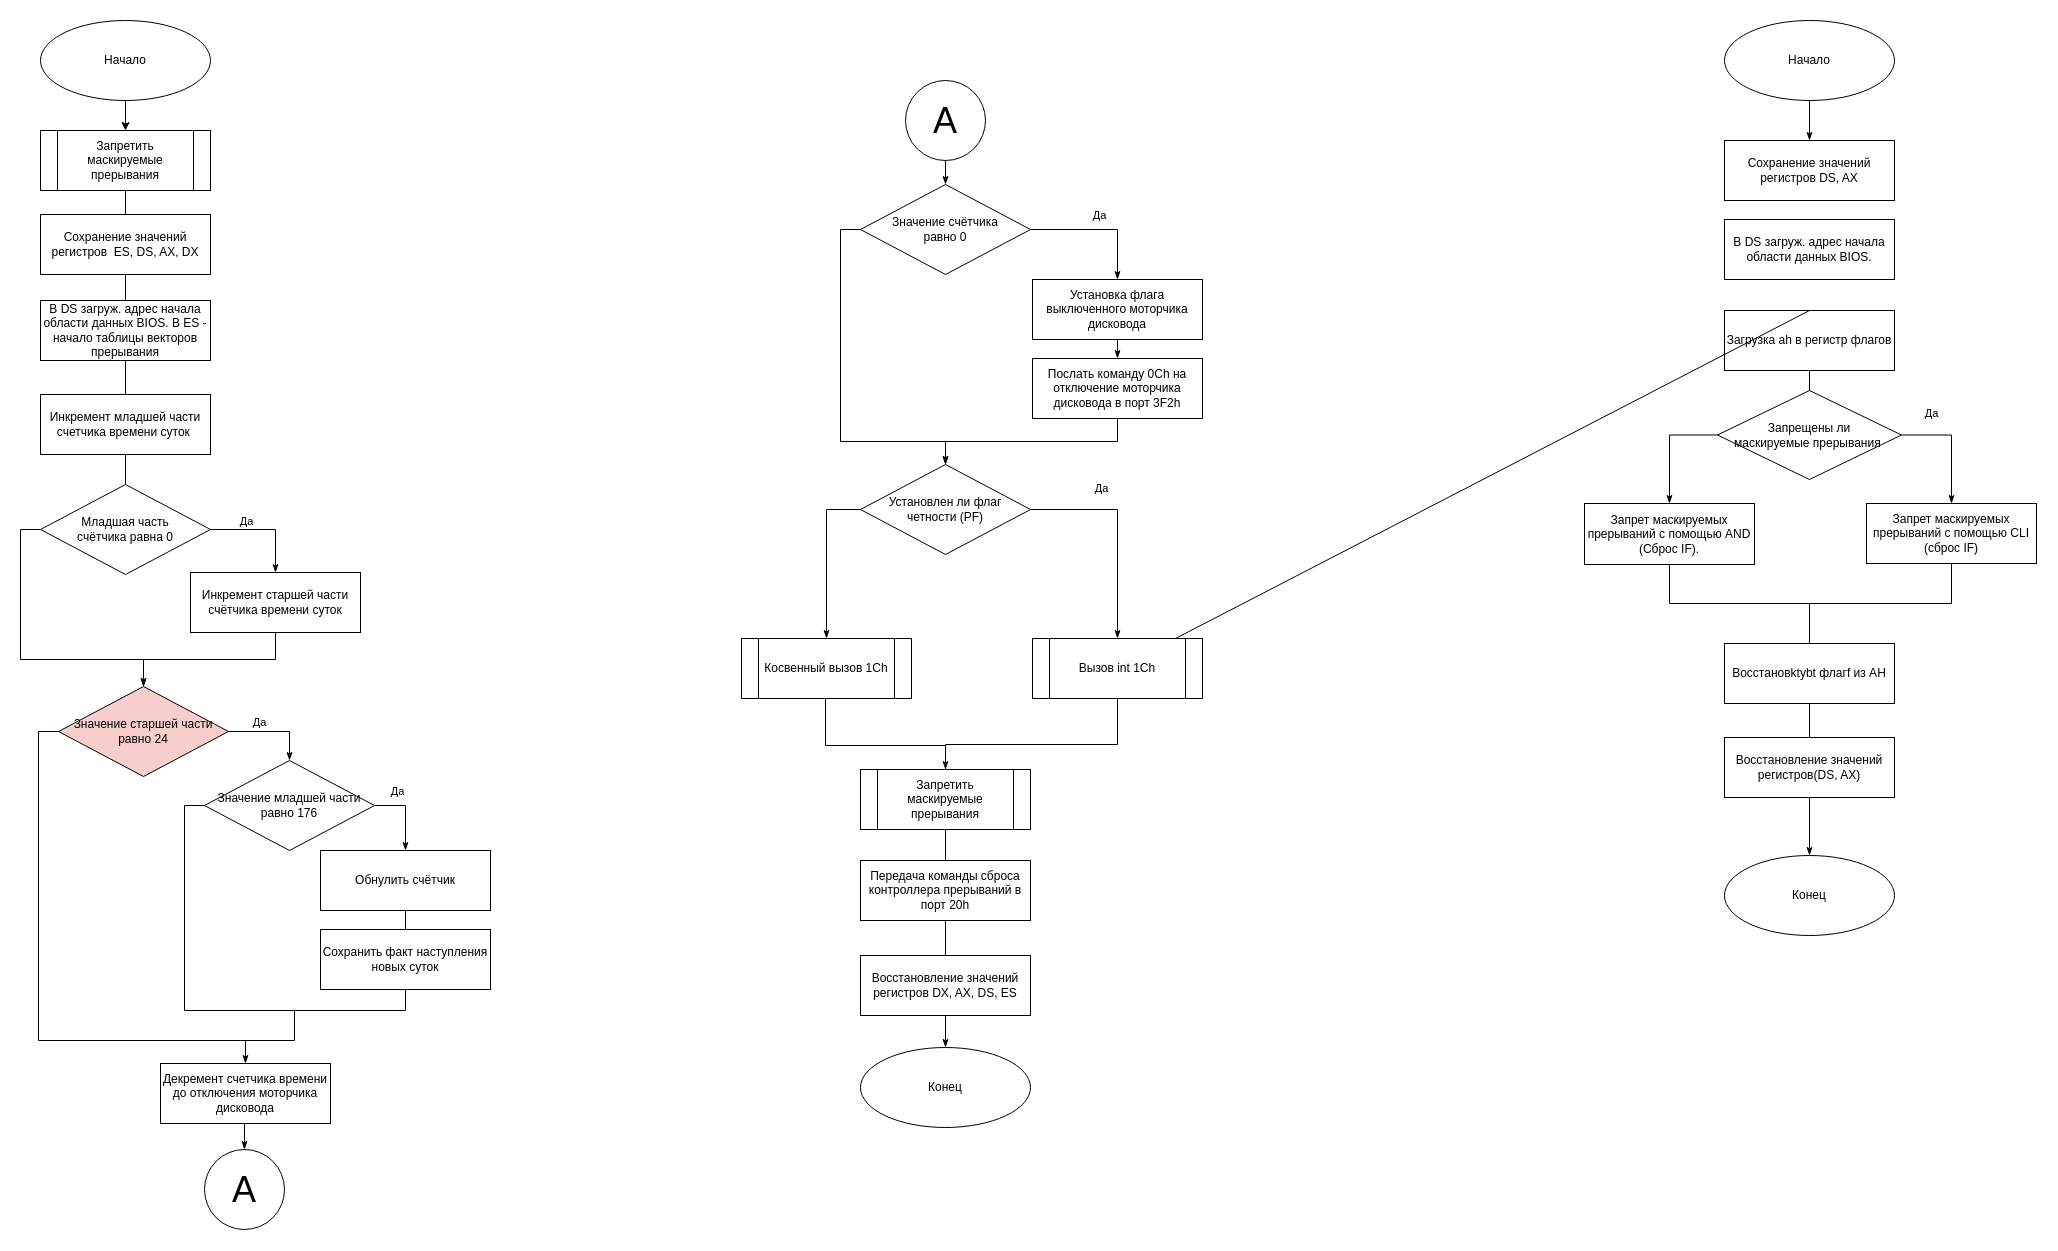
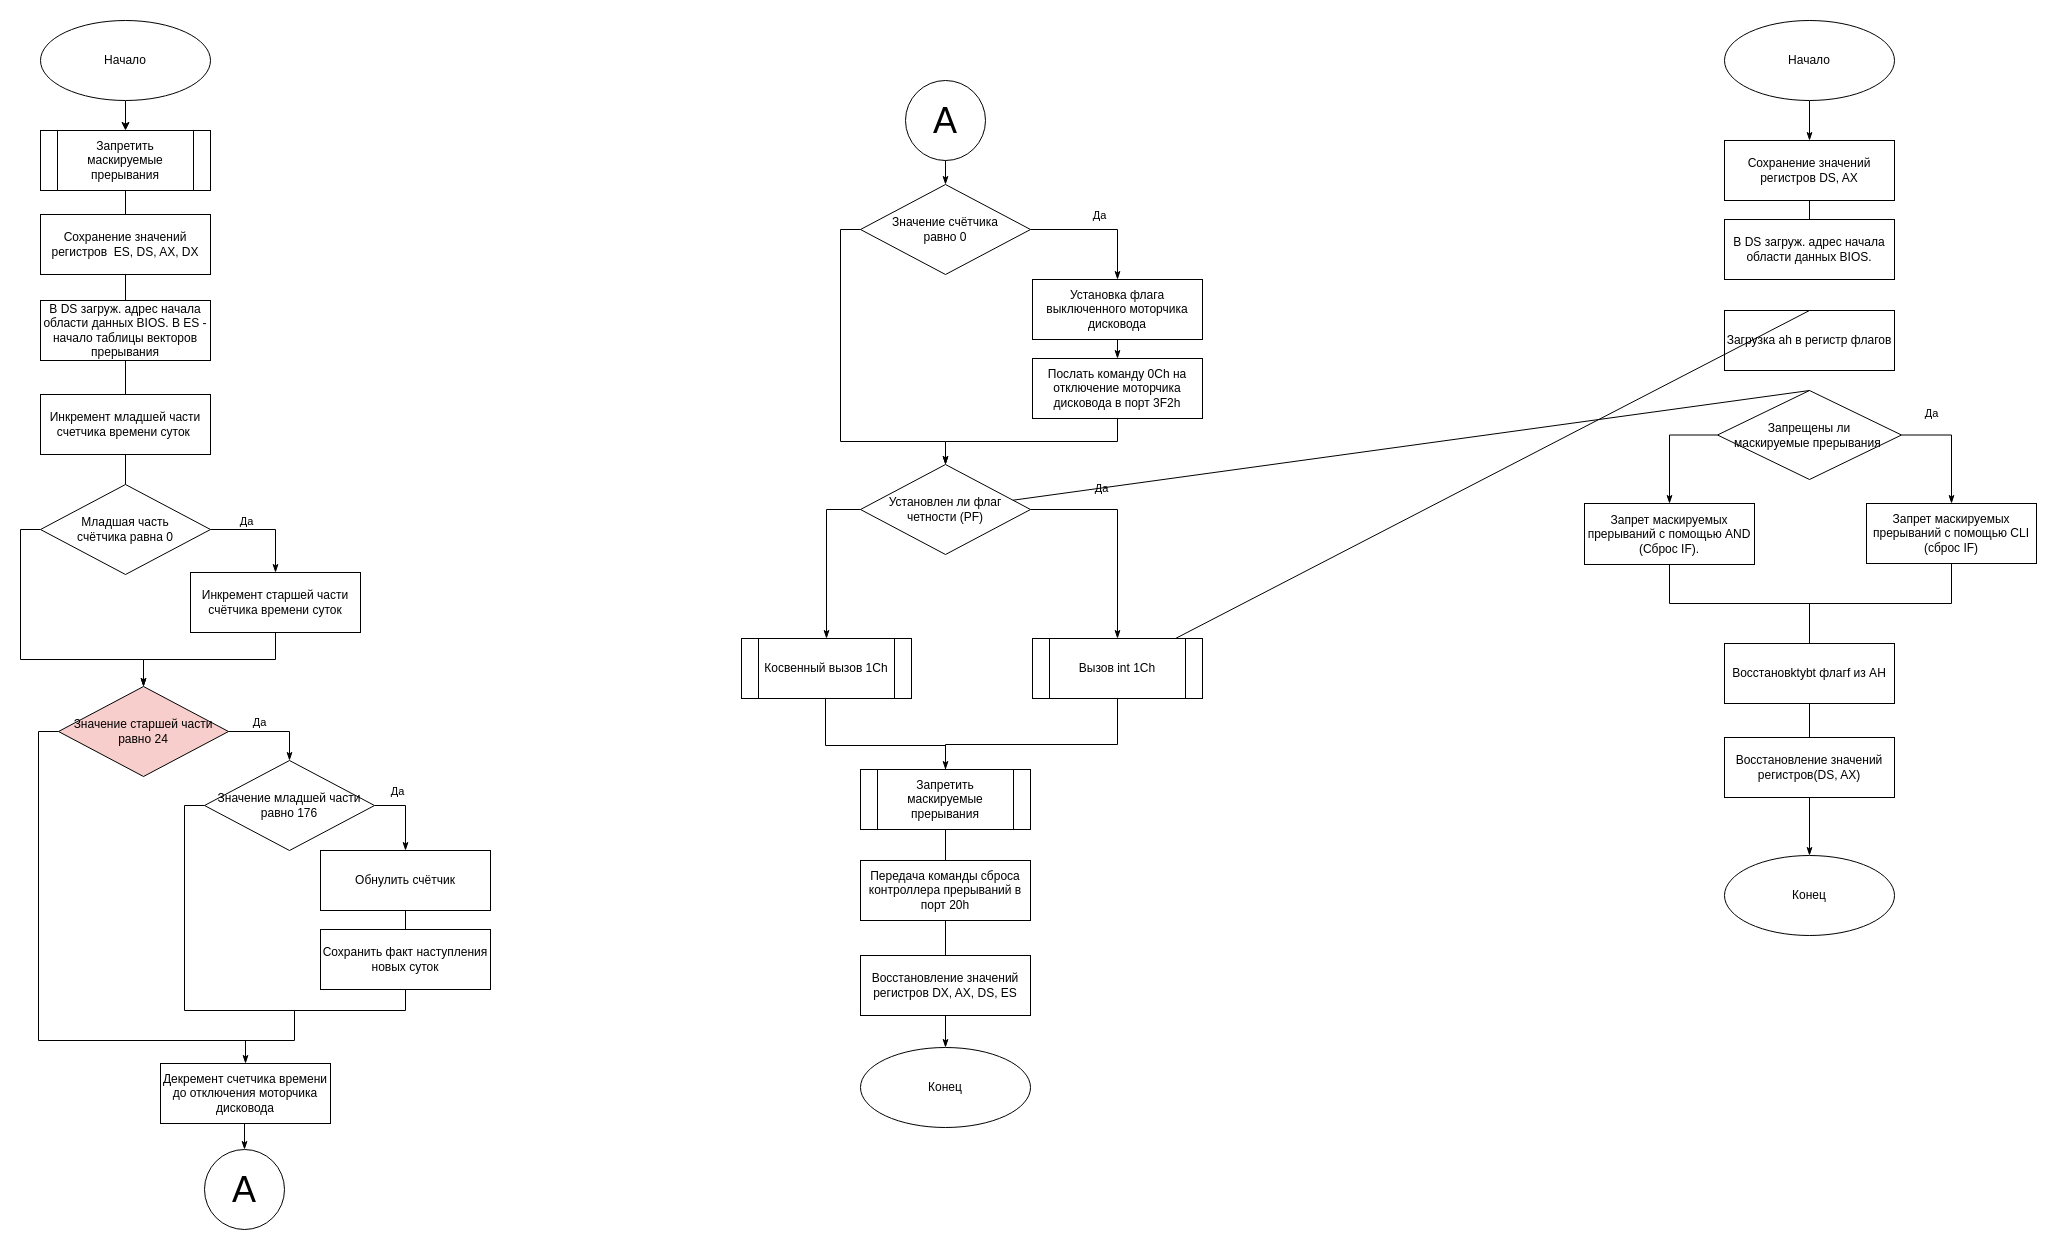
edge "Сохранение значений регистров DS, AX" -- "В DS загруж. адрес начала области данных BIOS.": added
edge "Загрузка ah в регистр флагов" -- "Запрещены ли маскируемые прерывания": now "Установлен ли флаг четности (PF)" -- "Запрещены ли маскируемые прерывания"
